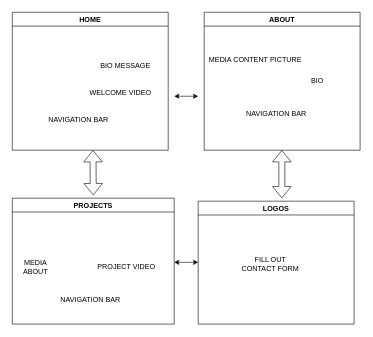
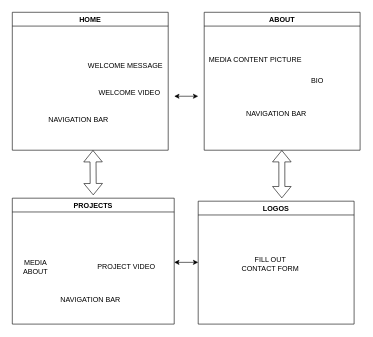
node "BIO MESSAGE": label "BIO MESSAGE" -> "WELCOME MESSAGE"
node "WELCOME VIDEO": moved (120, 93) -> (129, 93)
